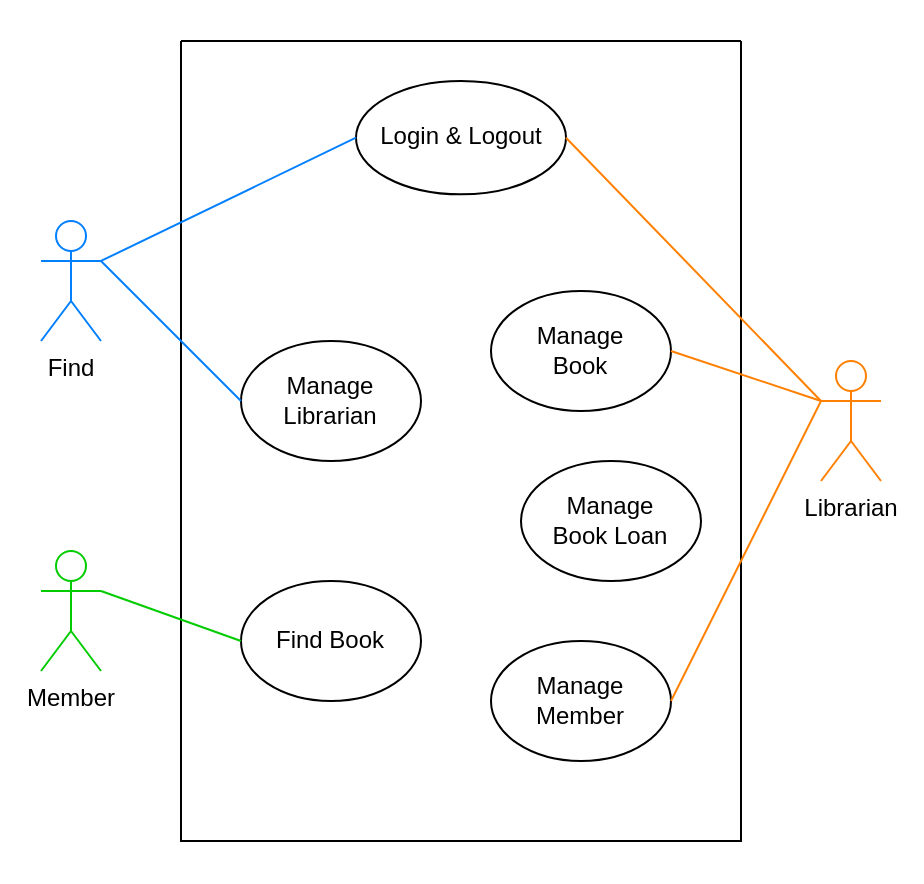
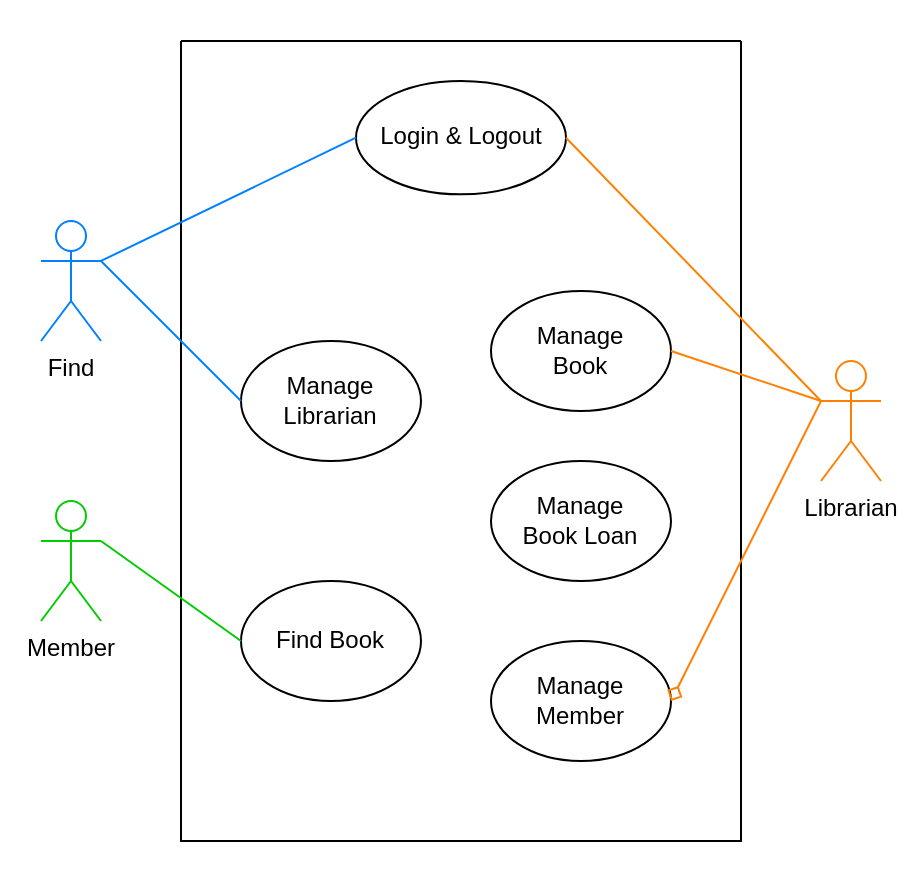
node "Manage Book Loan": moved (611, 521) -> (581, 521)
node "Member": moved (71, 611) -> (71, 561)
edge "Librarian" -- "Manage Member": arrowhead none -> diamond
